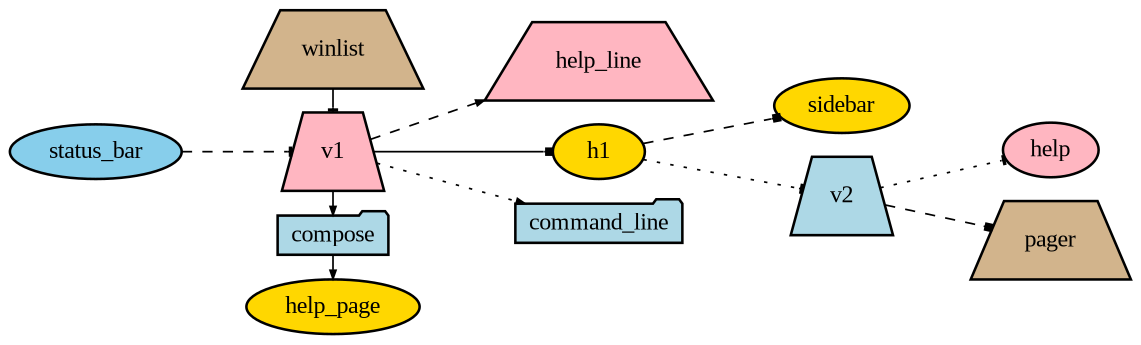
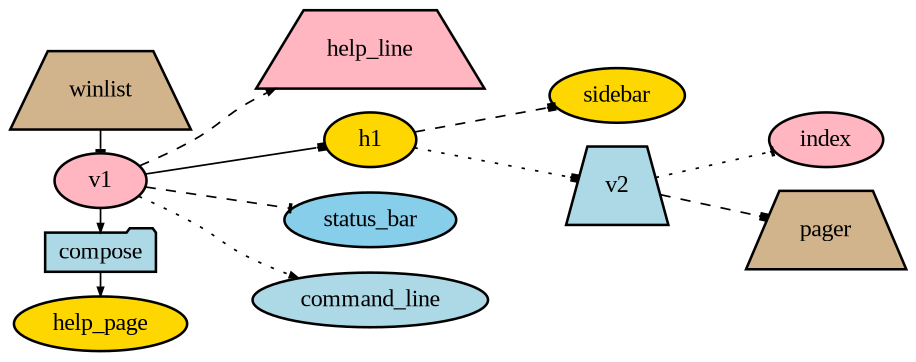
node "help": label "help" -> "index"
edge "status_bar" -> "v1": reversed
node "v1": shape trapezium -> ellipse
edge "h1" -> "v2": arrowhead tee -> box
node "command_line": shape folder -> ellipse
